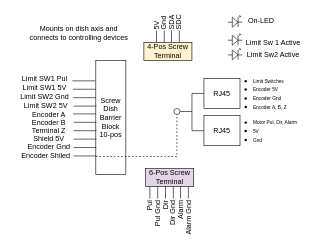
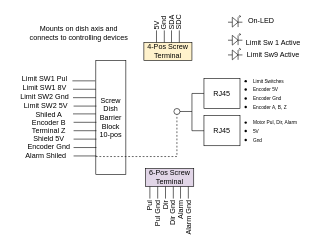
node "Limit Sw2 Active": label "Limit Sw2 Active" -> "Limit Sw9 Active"
node "Limit SW1 5V": label "Limit SW1 5V" -> "Limit SW1 8V"
node "Encoder A": label "Encoder A" -> "Shiled A"
node "Encoder Shiled": label "Encoder Shiled" -> "Alarm Shiled"
